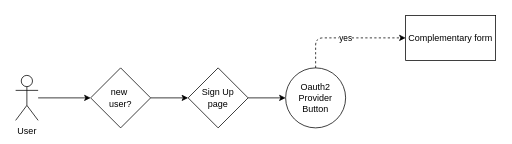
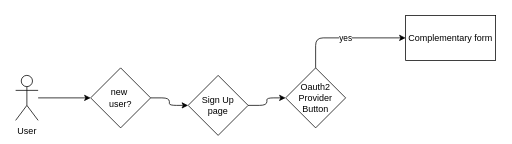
edge "Oauth2 Provider Button" -> "Complementary form": style dashed -> solid
node "Sign Up page": moved (218, 98) -> (218, 105)
node "Oauth2 Provider Button": shape ellipse -> diamond
